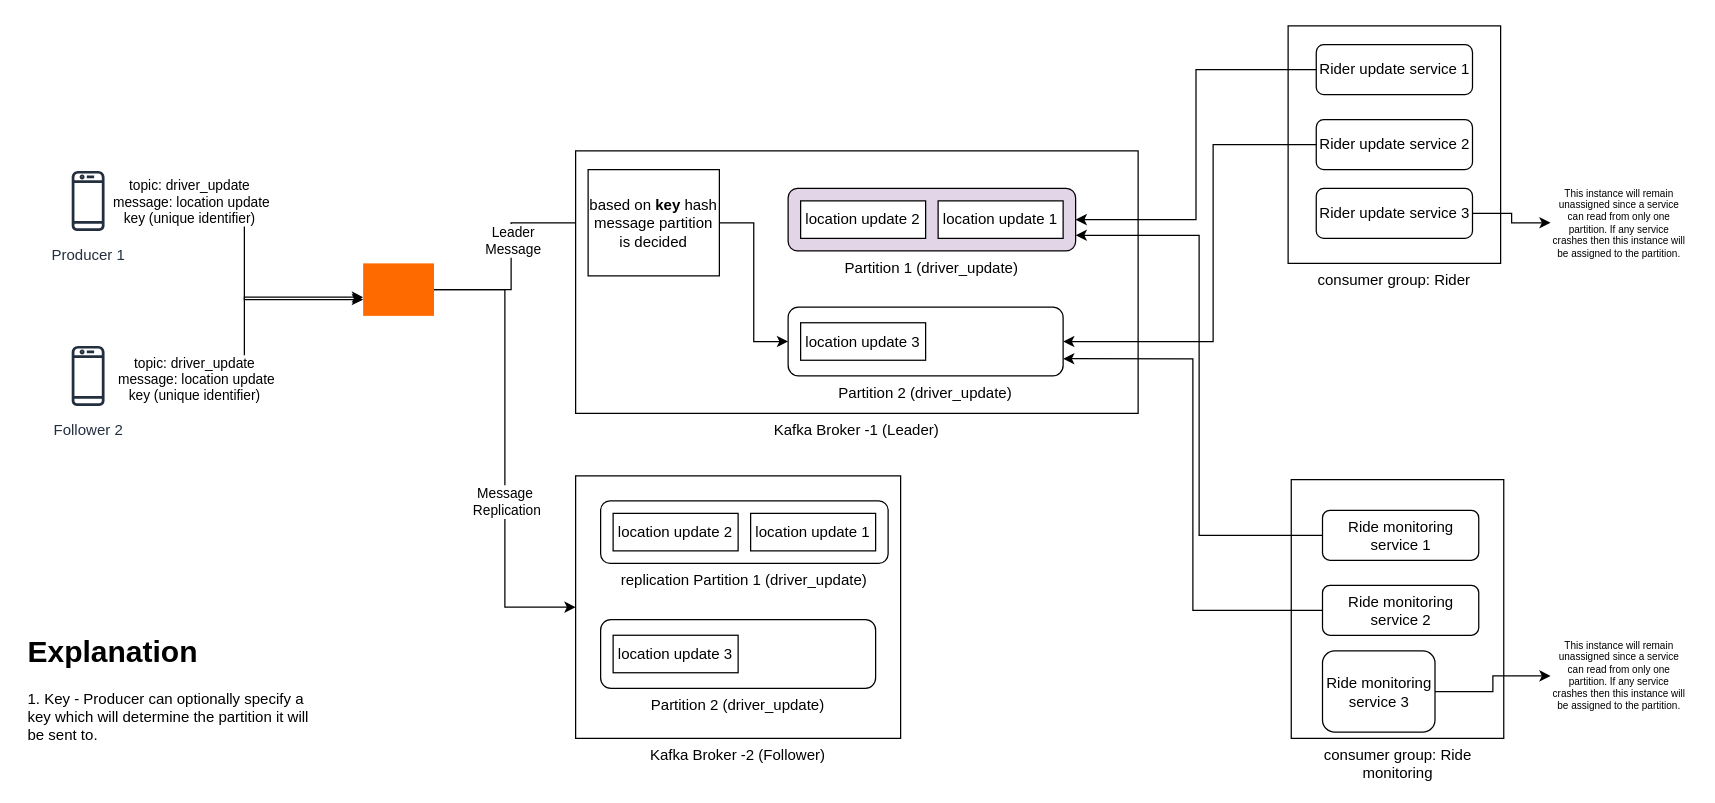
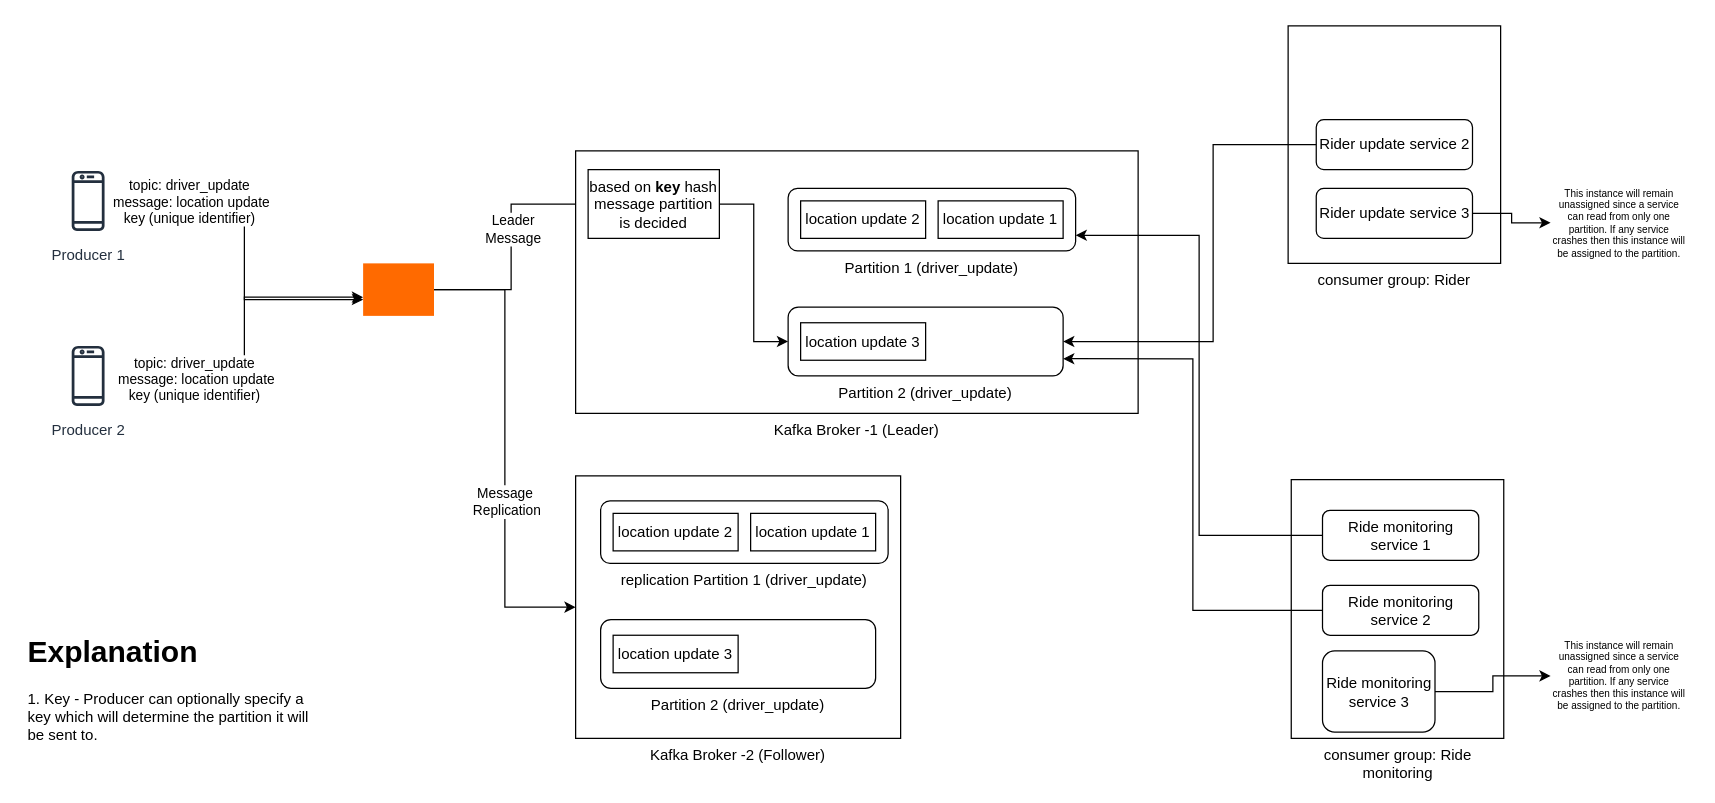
node "Rider update service 1": removed
edge "Rider update service 1" -> "Partition 1 (driver_update)": removed
node "Partition 1 (driver_update)": fillcolor #e1d5e7 -> #ffffff
node "based on key hash message partition is decided": size 131x106 -> 131x69
node "Follower 2": label "Follower 2" -> "Producer 2"
